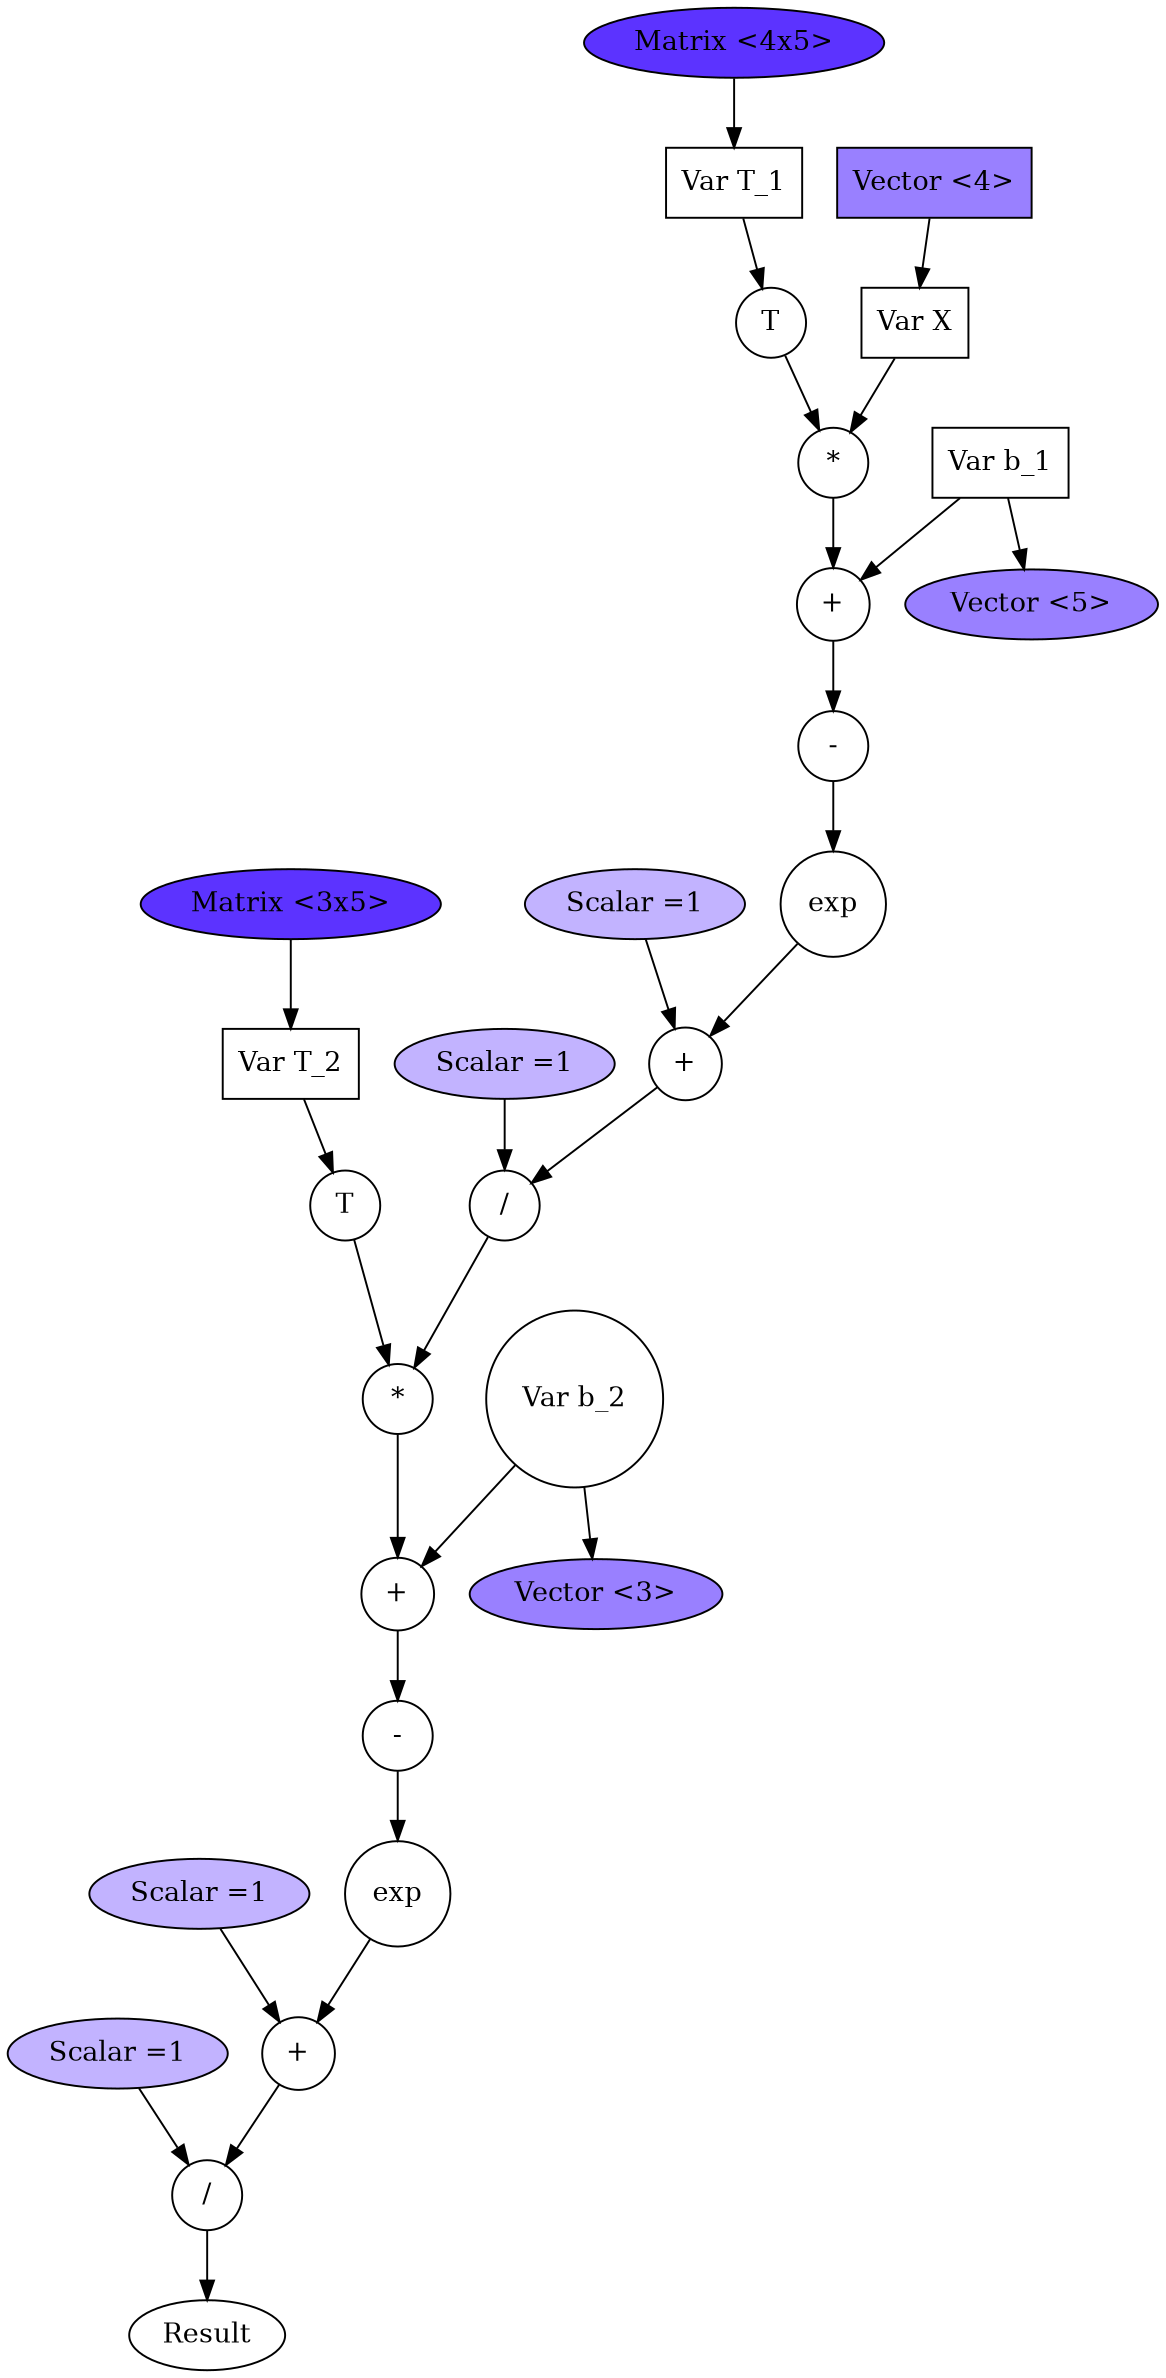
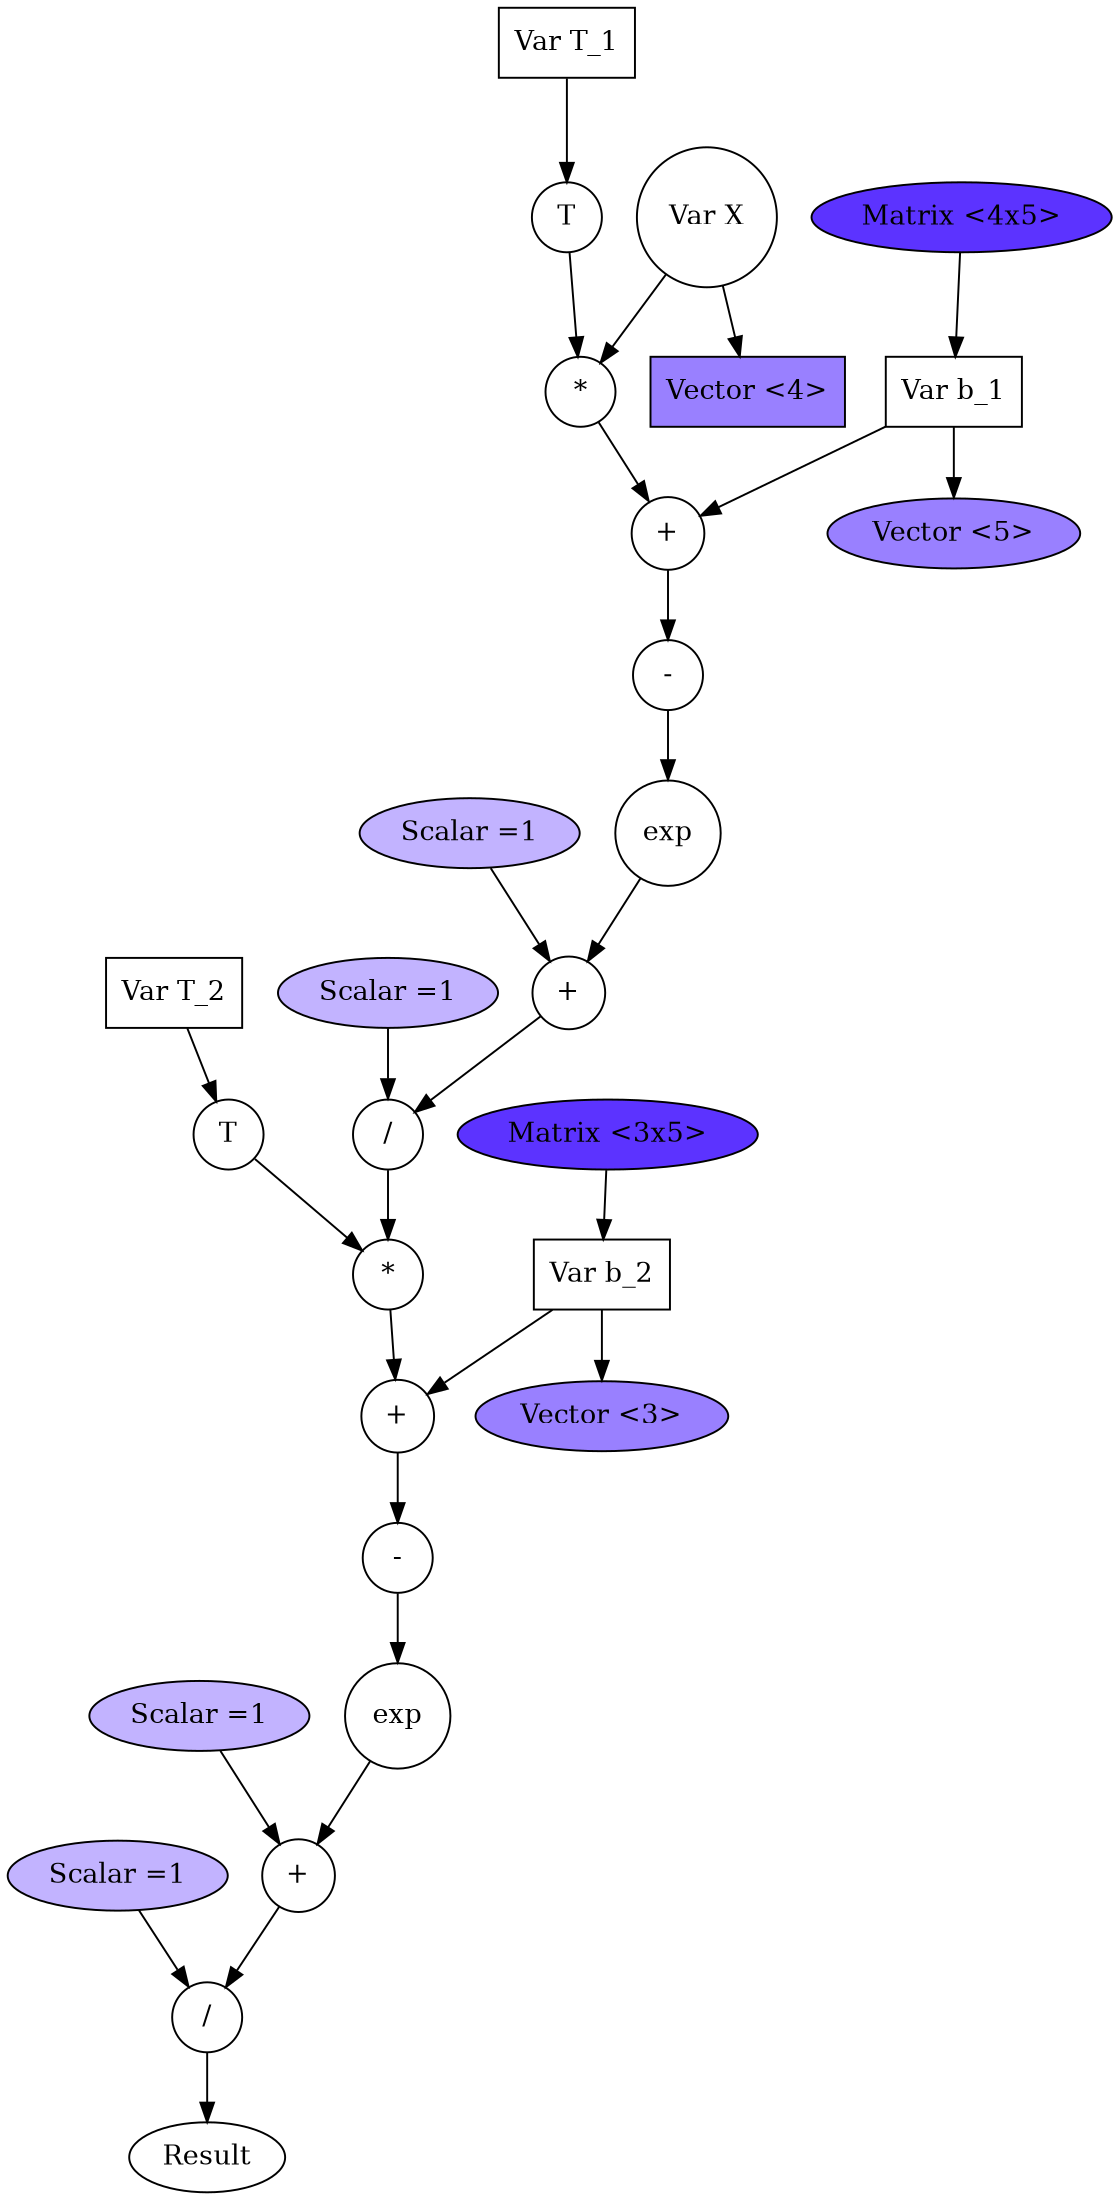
edge "Matrix <4x5>" -> "Var T_1": now "Matrix <4x5>" -> "Var b_1"
edge "Vector <4>" -> "Var X": reversed
node "Var X": shape box -> circle
edge "Matrix <3x5>" -> "Var T_2": now "Matrix <3x5>" -> "Var b_2"
node "Var b_2": shape circle -> box
